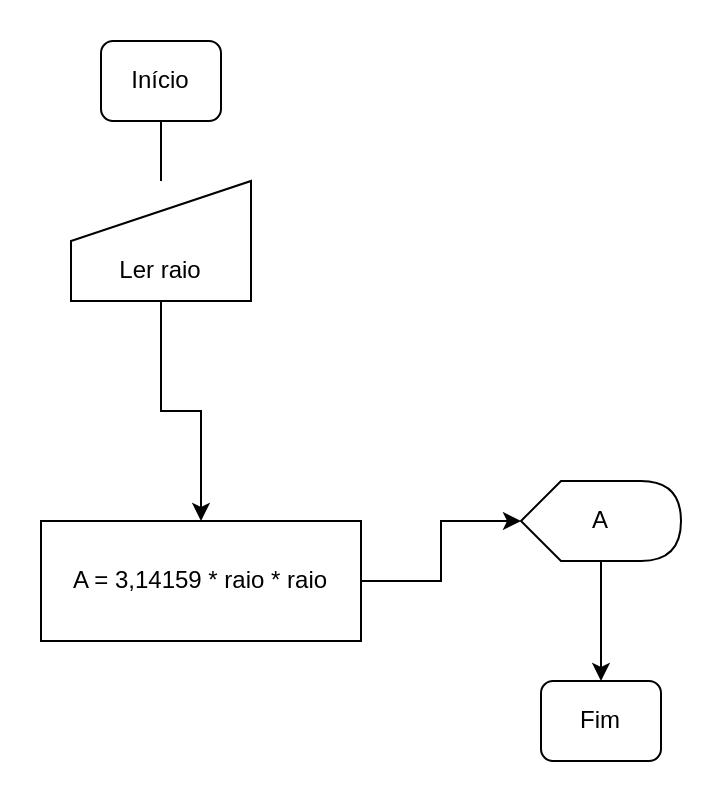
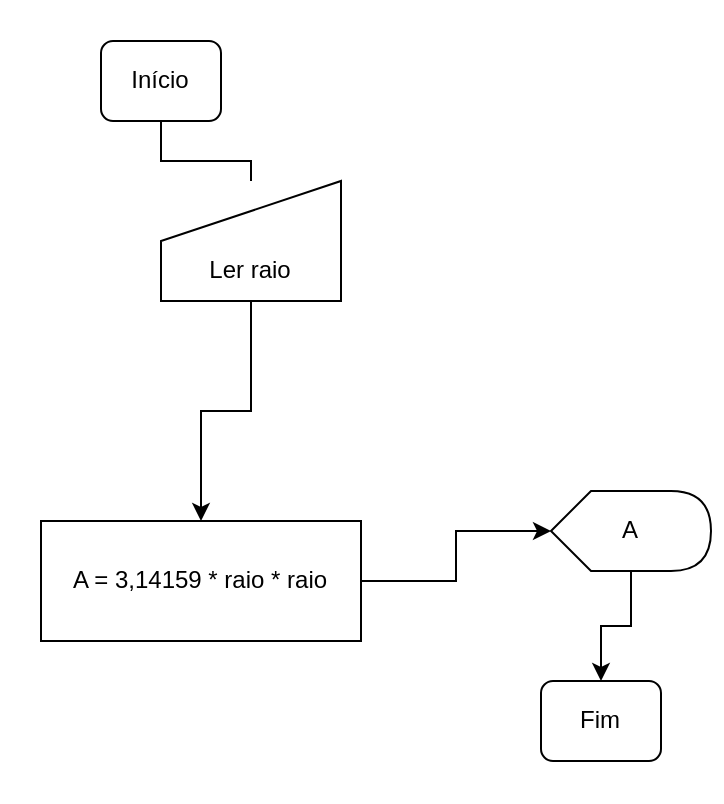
node "Ler raio": moved (161, 241) -> (251, 241)
node "A": moved (601, 521) -> (631, 531)
